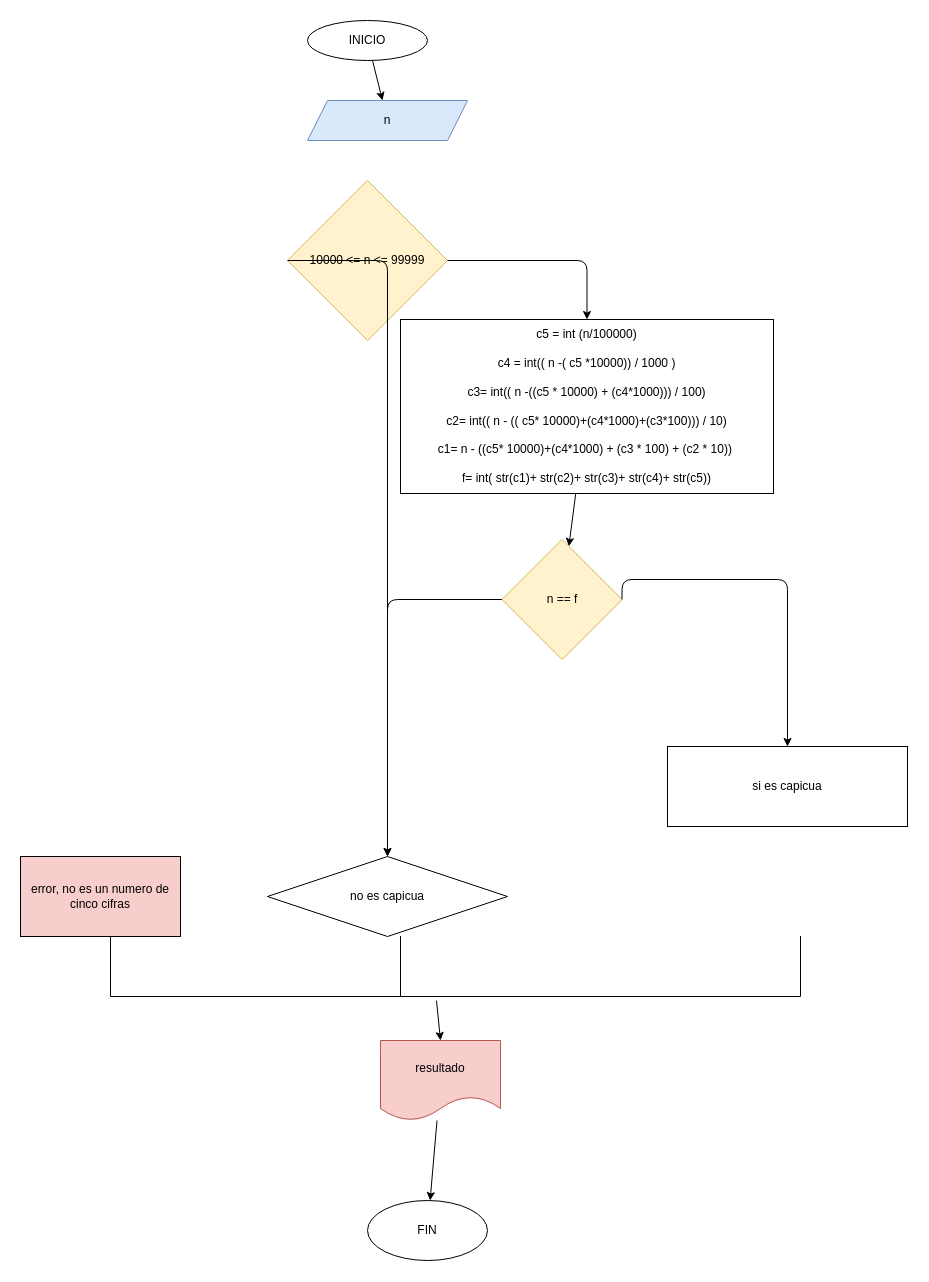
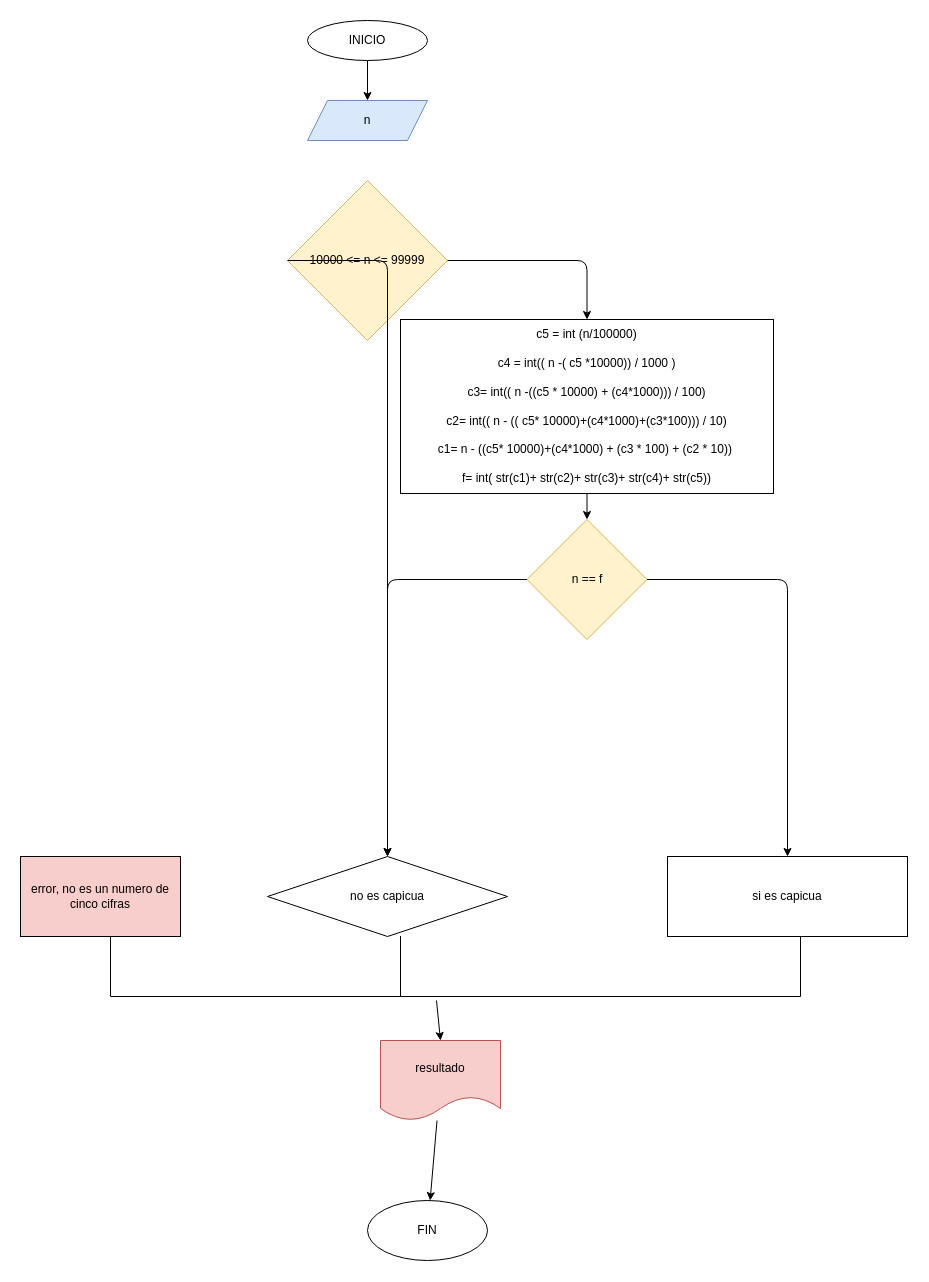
node "n": size 160x40 -> 120x40
node "n == f": moved (562, 600) -> (587, 580)
node "si es capicua": moved (788, 787) -> (788, 897)
